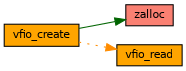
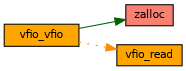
node "vfio_create": label "vfio_create" -> "vfio_vfio"
